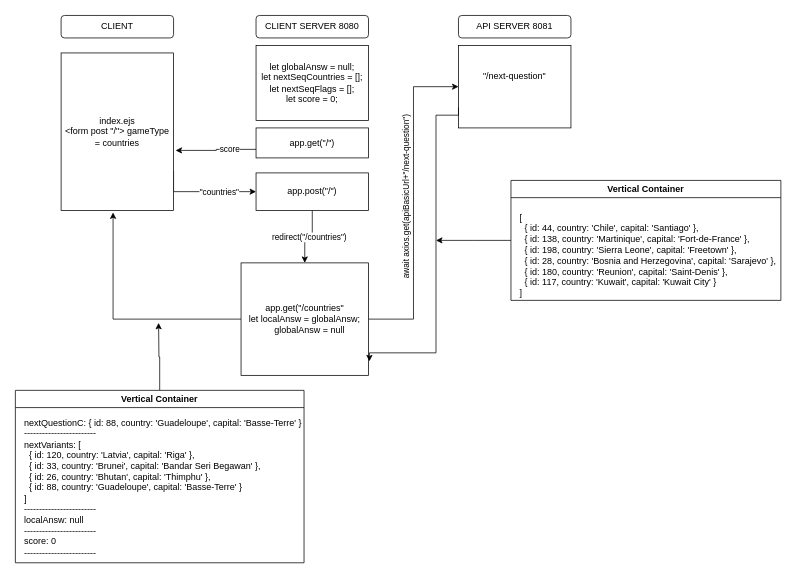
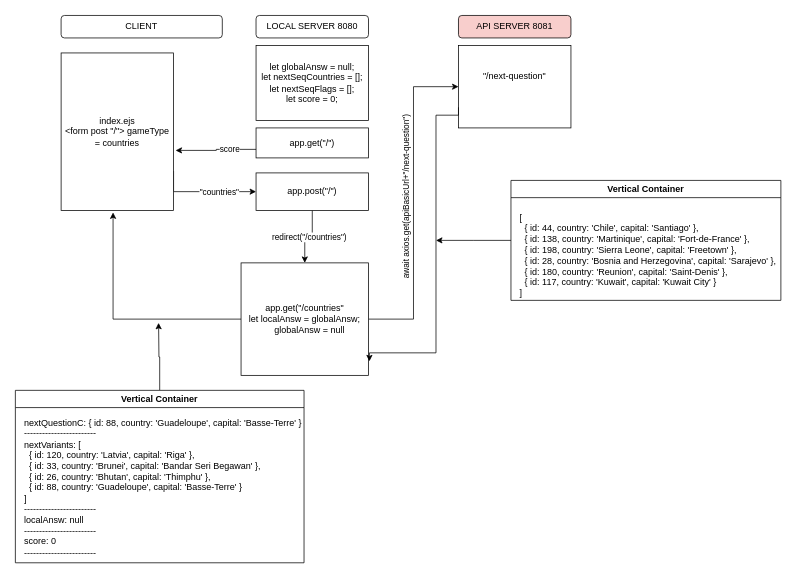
node "CLIENT": size 113x23 -> 161x23
node "CLIENT SERVER 8080": label "CLIENT SERVER 8080" -> "LOCAL SERVER 8080"
node "API SERVER 8081": fillcolor #ffffff -> #f8cecc
